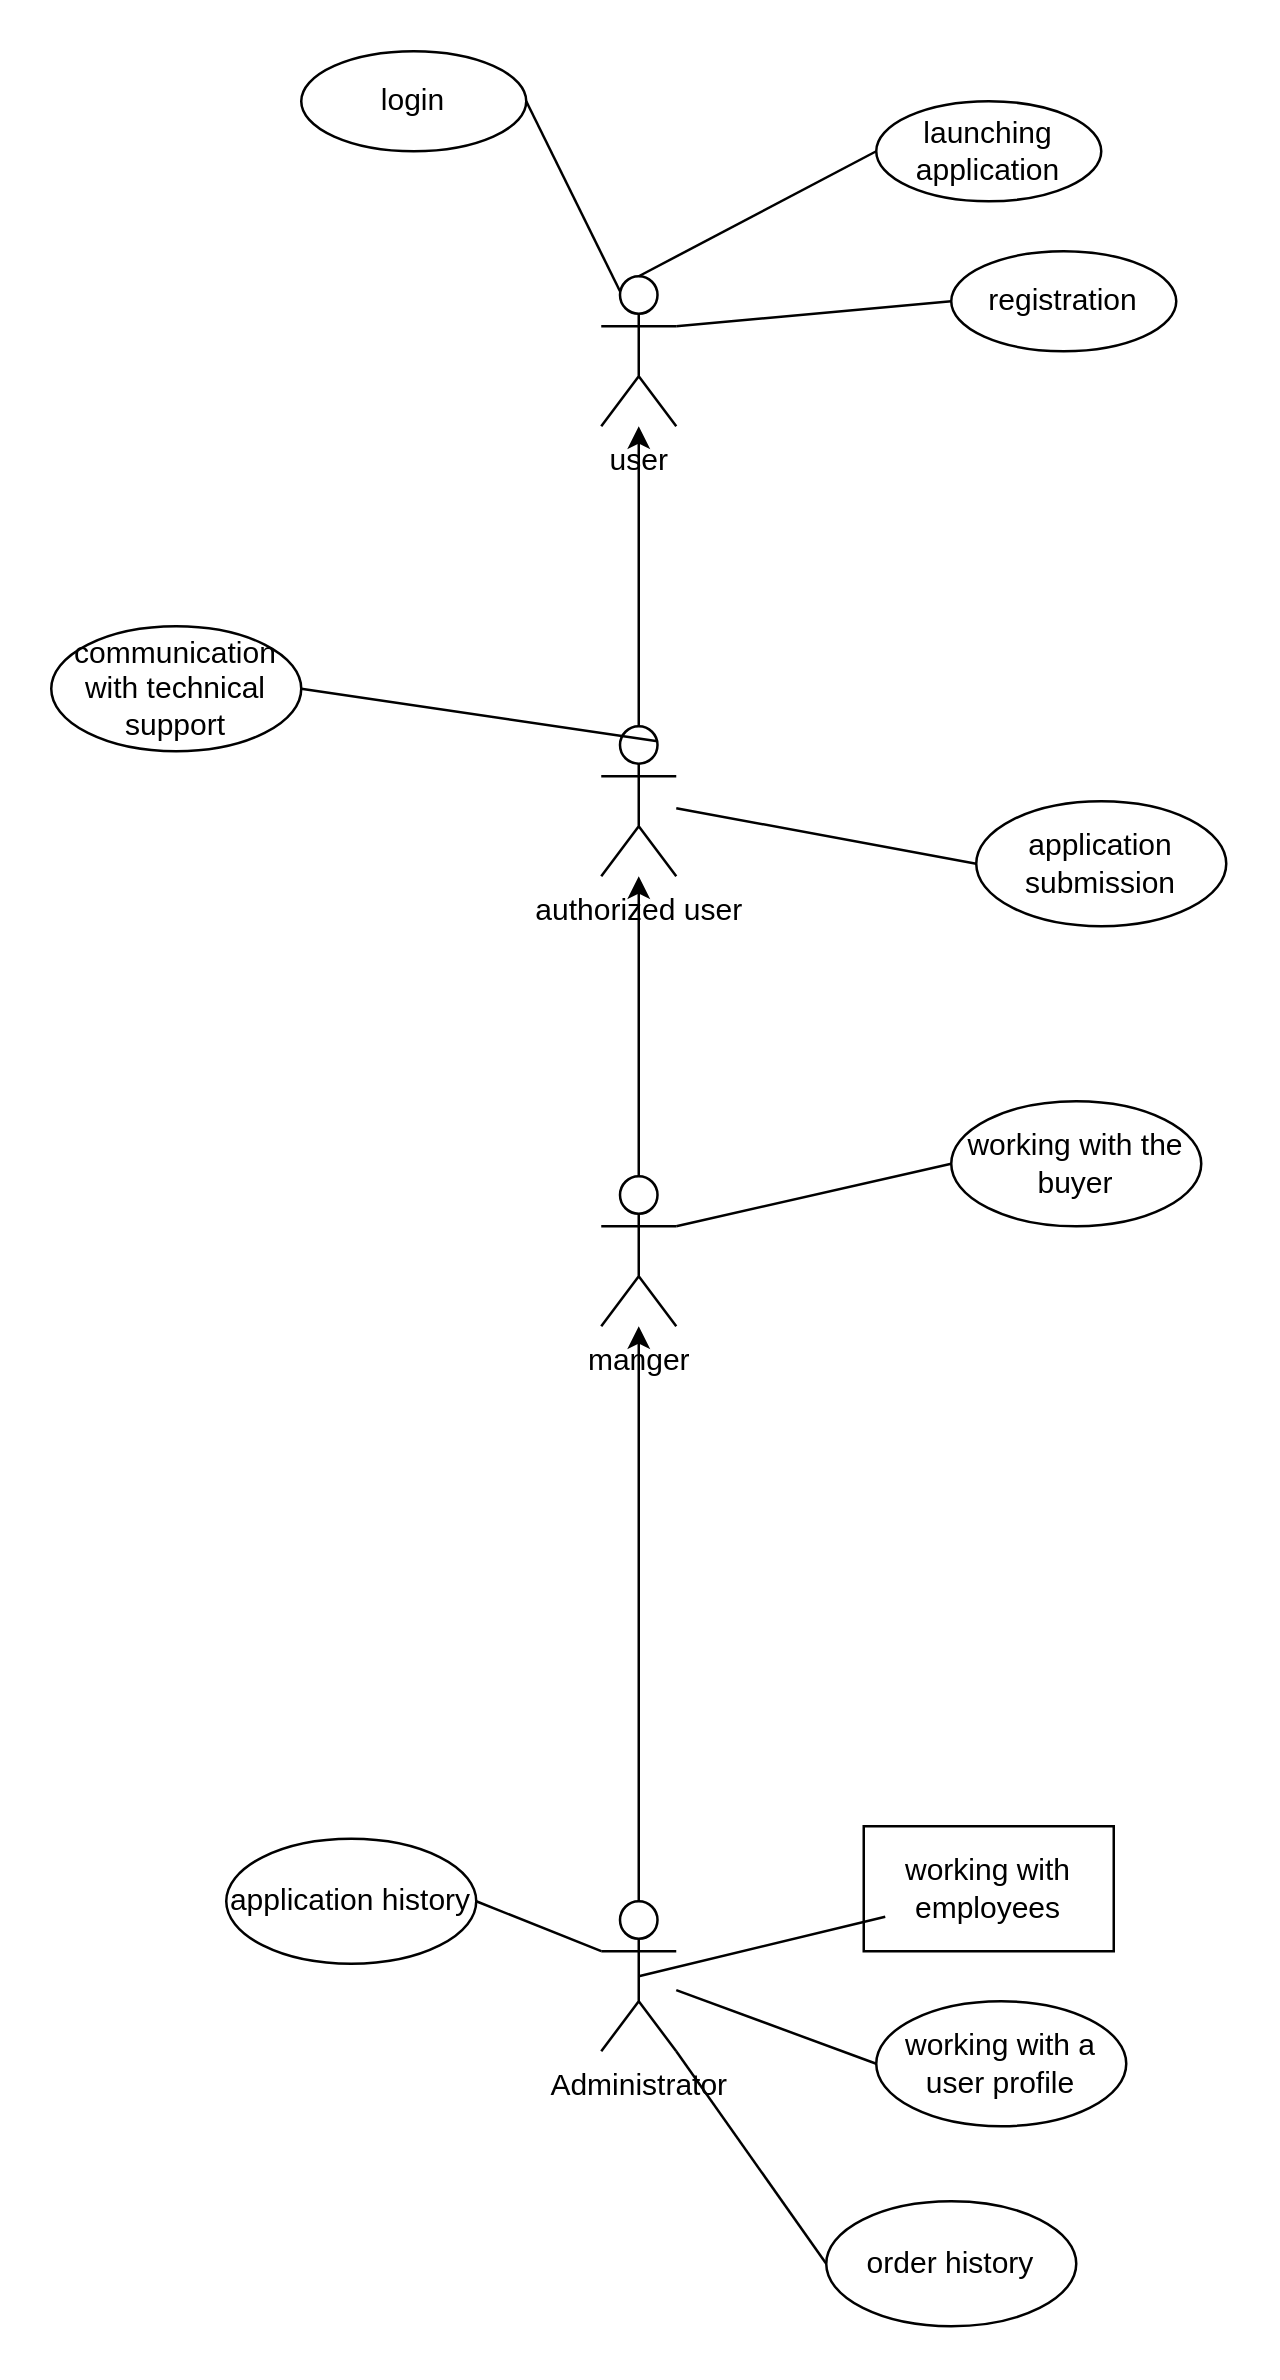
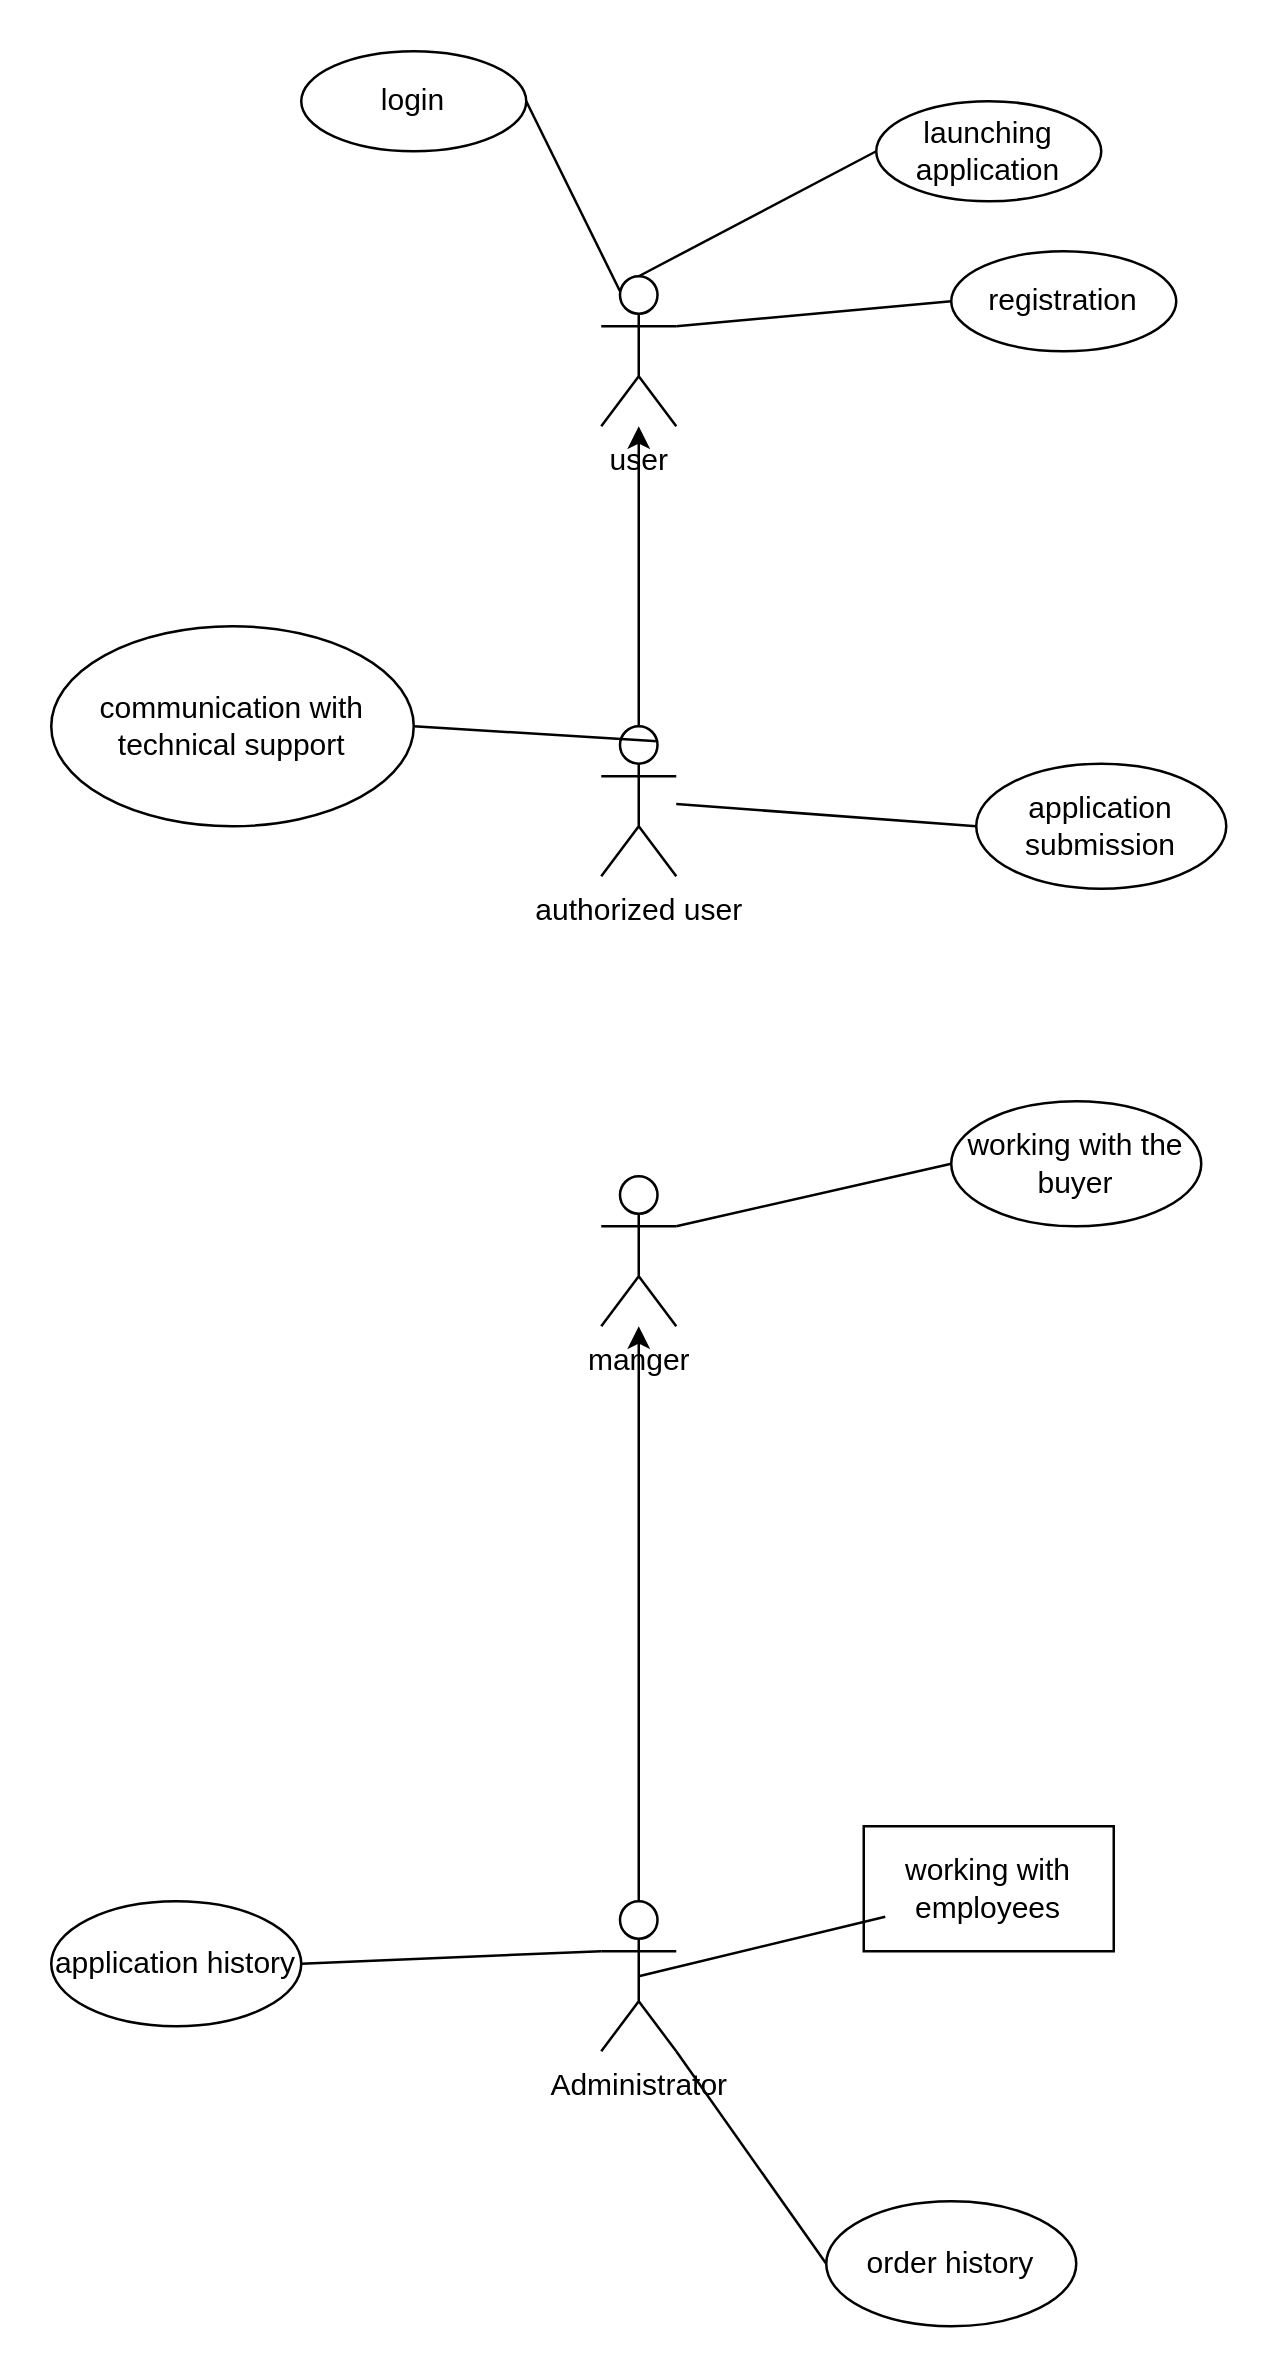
node "communication with technical support": size 250x125 -> 363x200
node "application submission": moved (1101, 864) -> (1101, 826)
edge "manger" -> "authorized user": removed
node "application history": moved (351, 1901) -> (176, 1964)
edge "Administrator" -- "working with a user profile": removed
node "working with a user profile": removed
